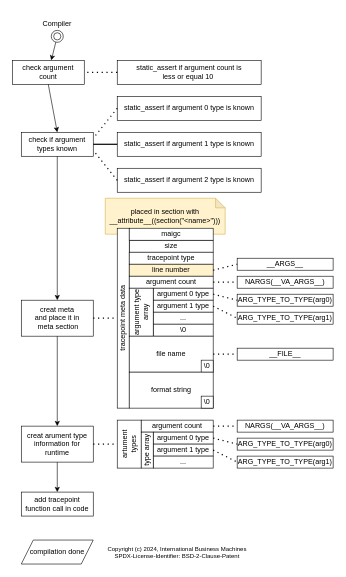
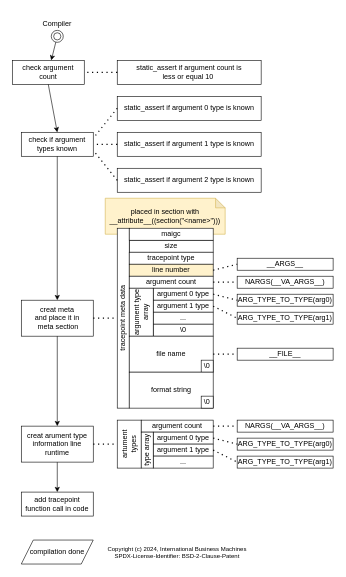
edge "check if argument types known" -- "static_assert if argument 1 type is known": style solid -> dashed
node "creat arument type information for runtime": label "creat arument type information for runtime" -> "creat arument type information line runtime"
